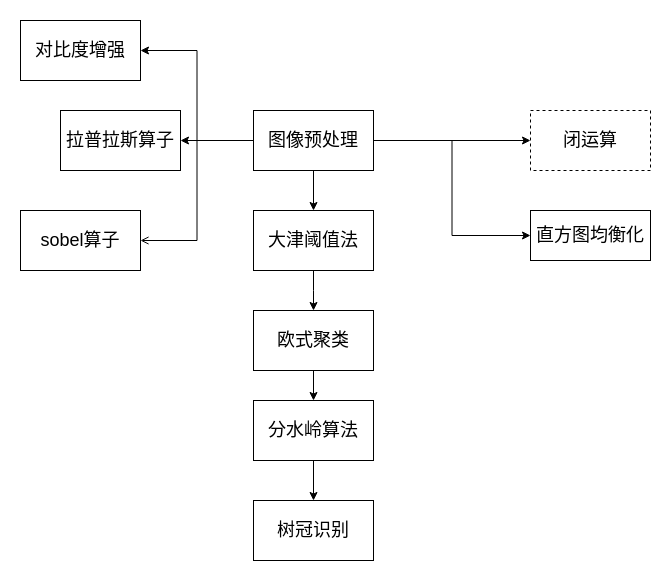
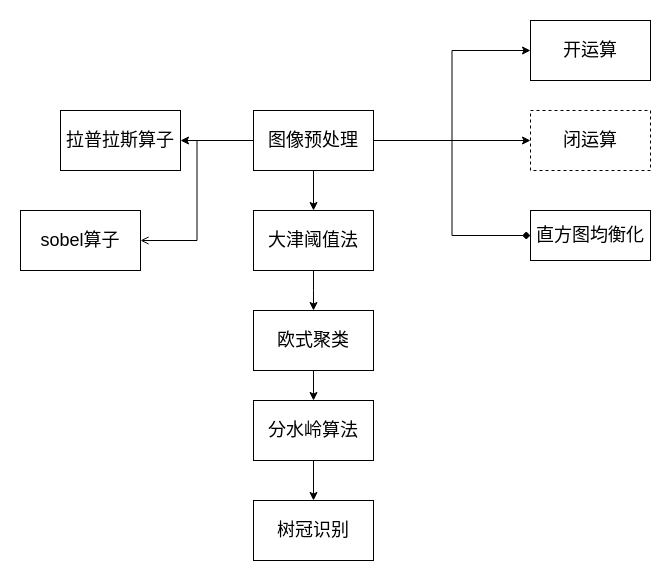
node "对比度增强": removed
node "开运算": added
edge "图像预处理" -> "开运算": added
edge "图像预处理" -> "对比度增强": removed
edge "图像预处理" -> "直方图均衡化": arrowhead classic -> diamond
